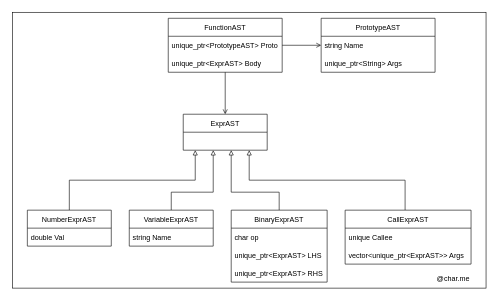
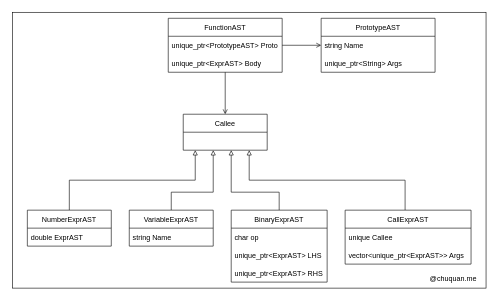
node "ExprAST": label "ExprAST" -> "Callee"
node "double Val": label "double Val" -> "double ExprAST"
node "@char.me": label "@char.me" -> "@chuquan.me"
